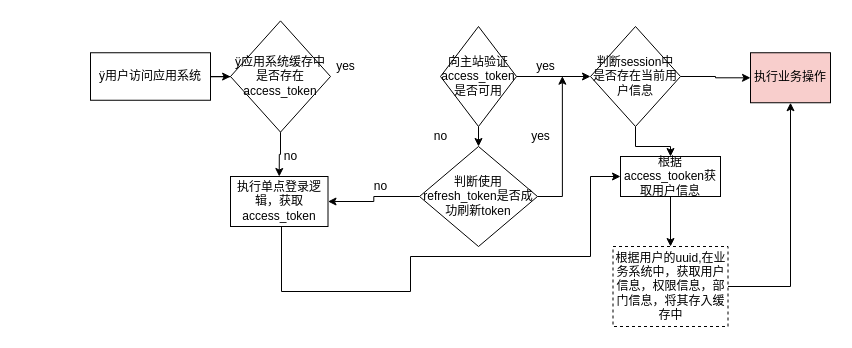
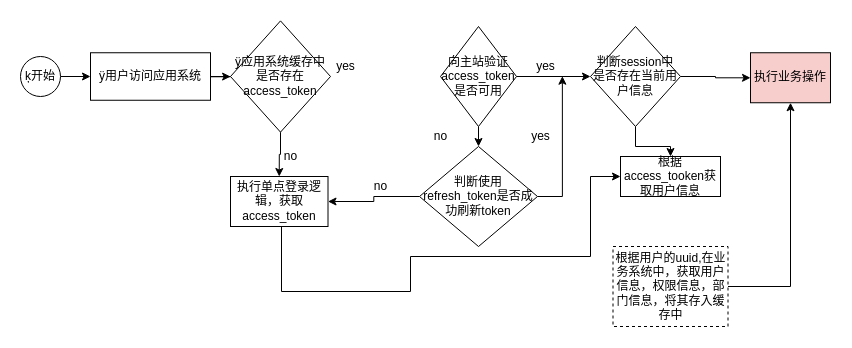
node "ķ开始": added
edge "ķ开始" -> "ÿ用户访问应用系统": added
edge "根据access_tooken获取用户信息" -> "根据用户的uuid,在业务系统中，获取用户信息，权限信息，部门信息，将其存入缓存中": removed
